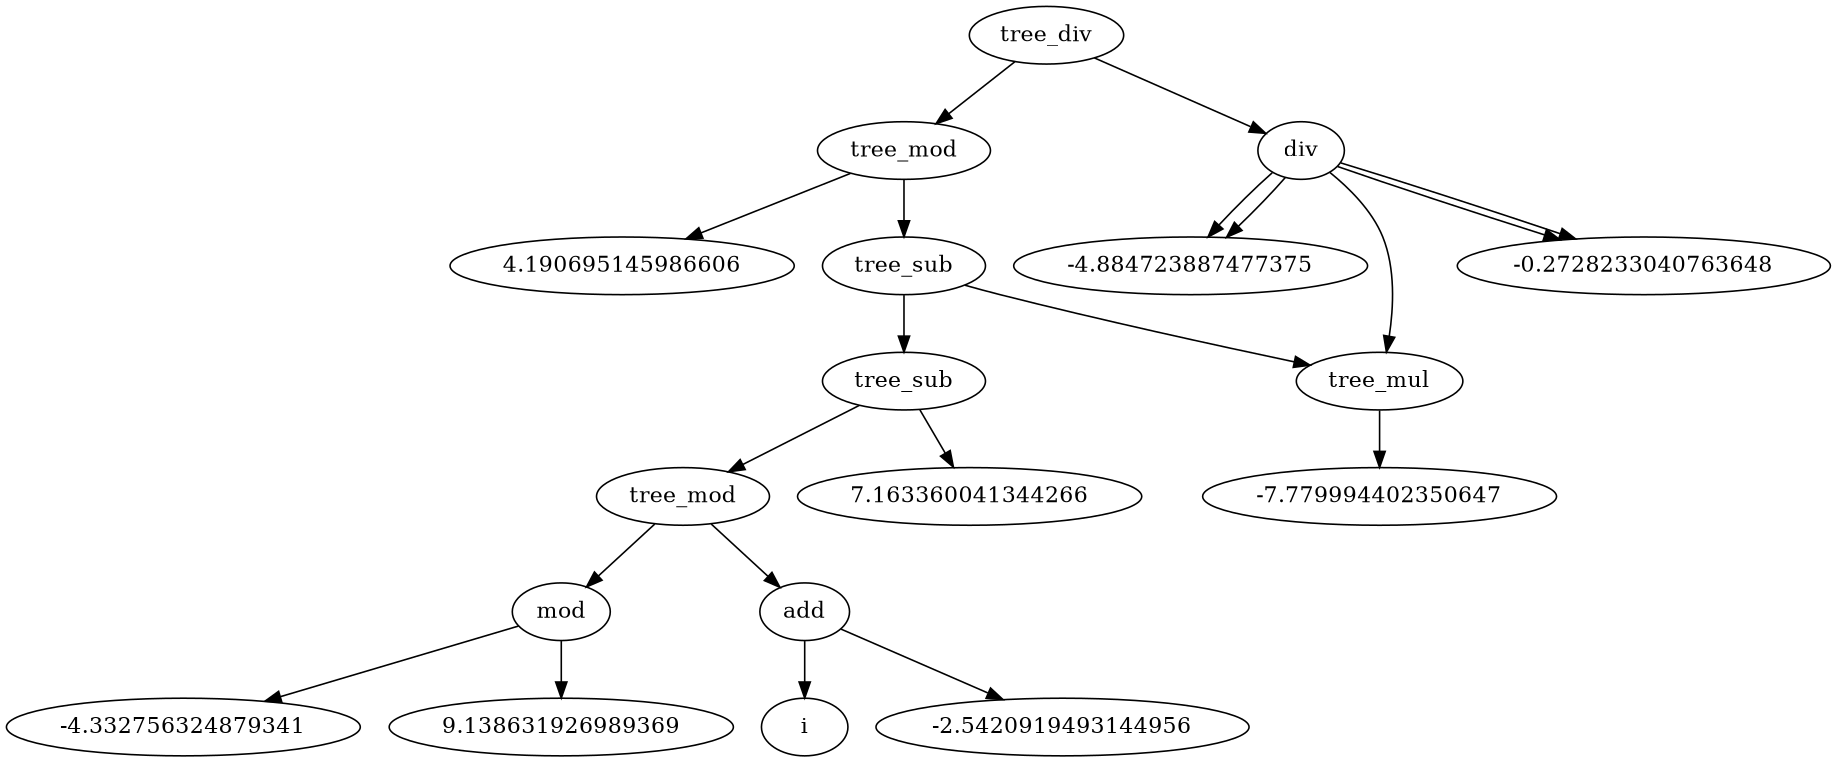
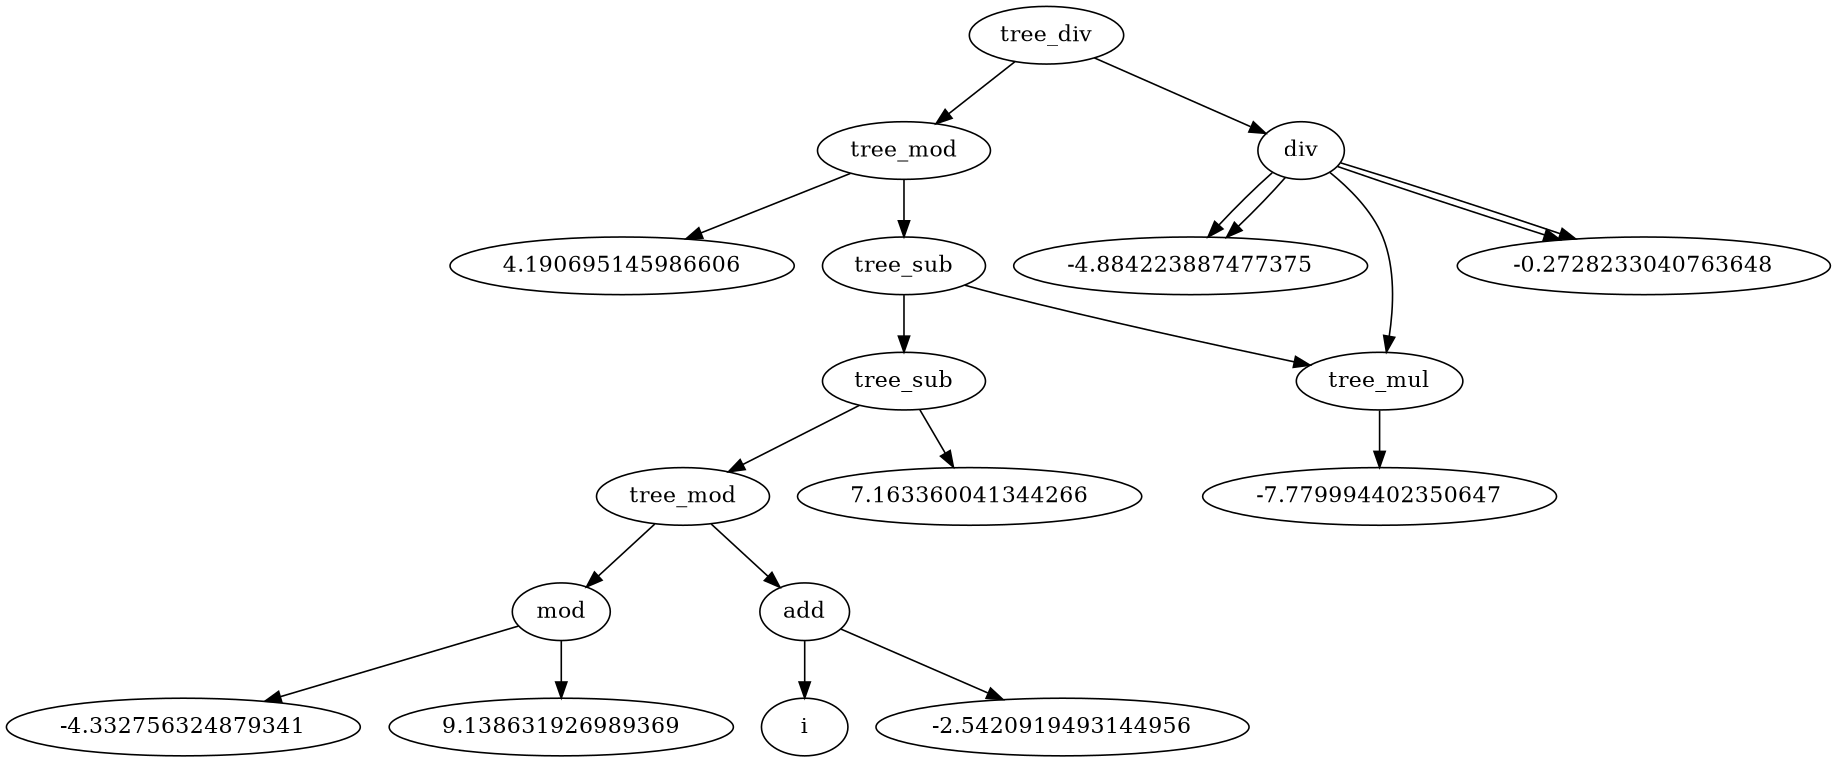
node "-4.884723887477375": label "-4.884723887477375" -> "-4.884223887477375"
